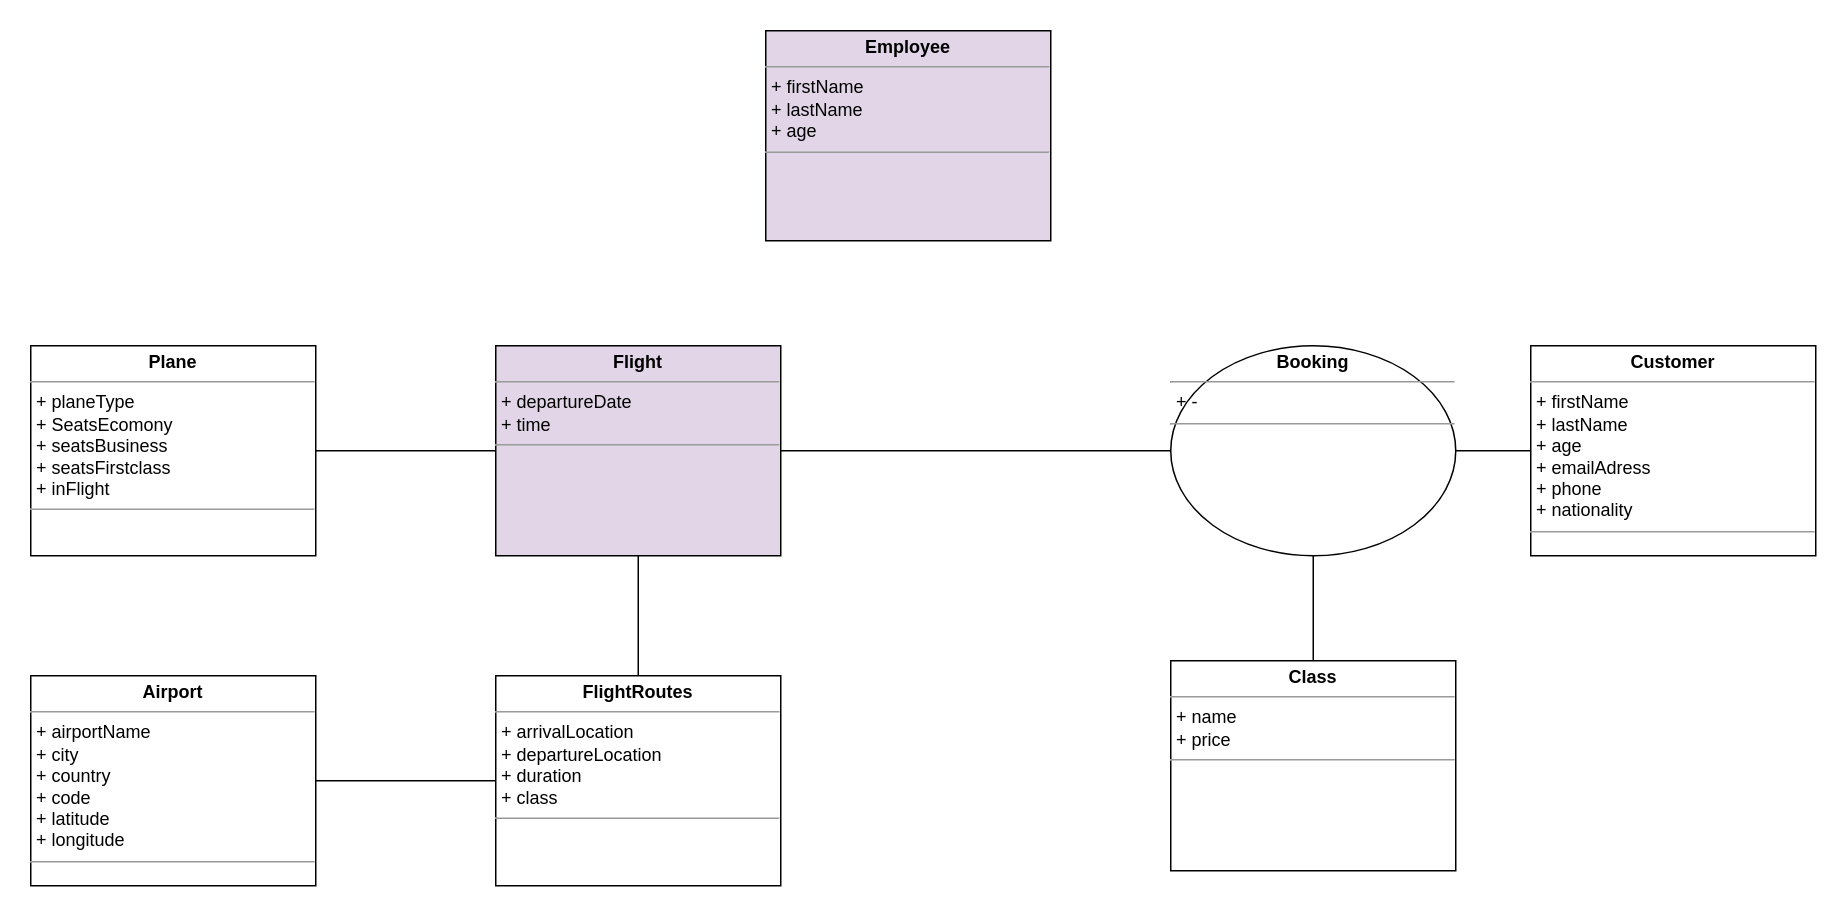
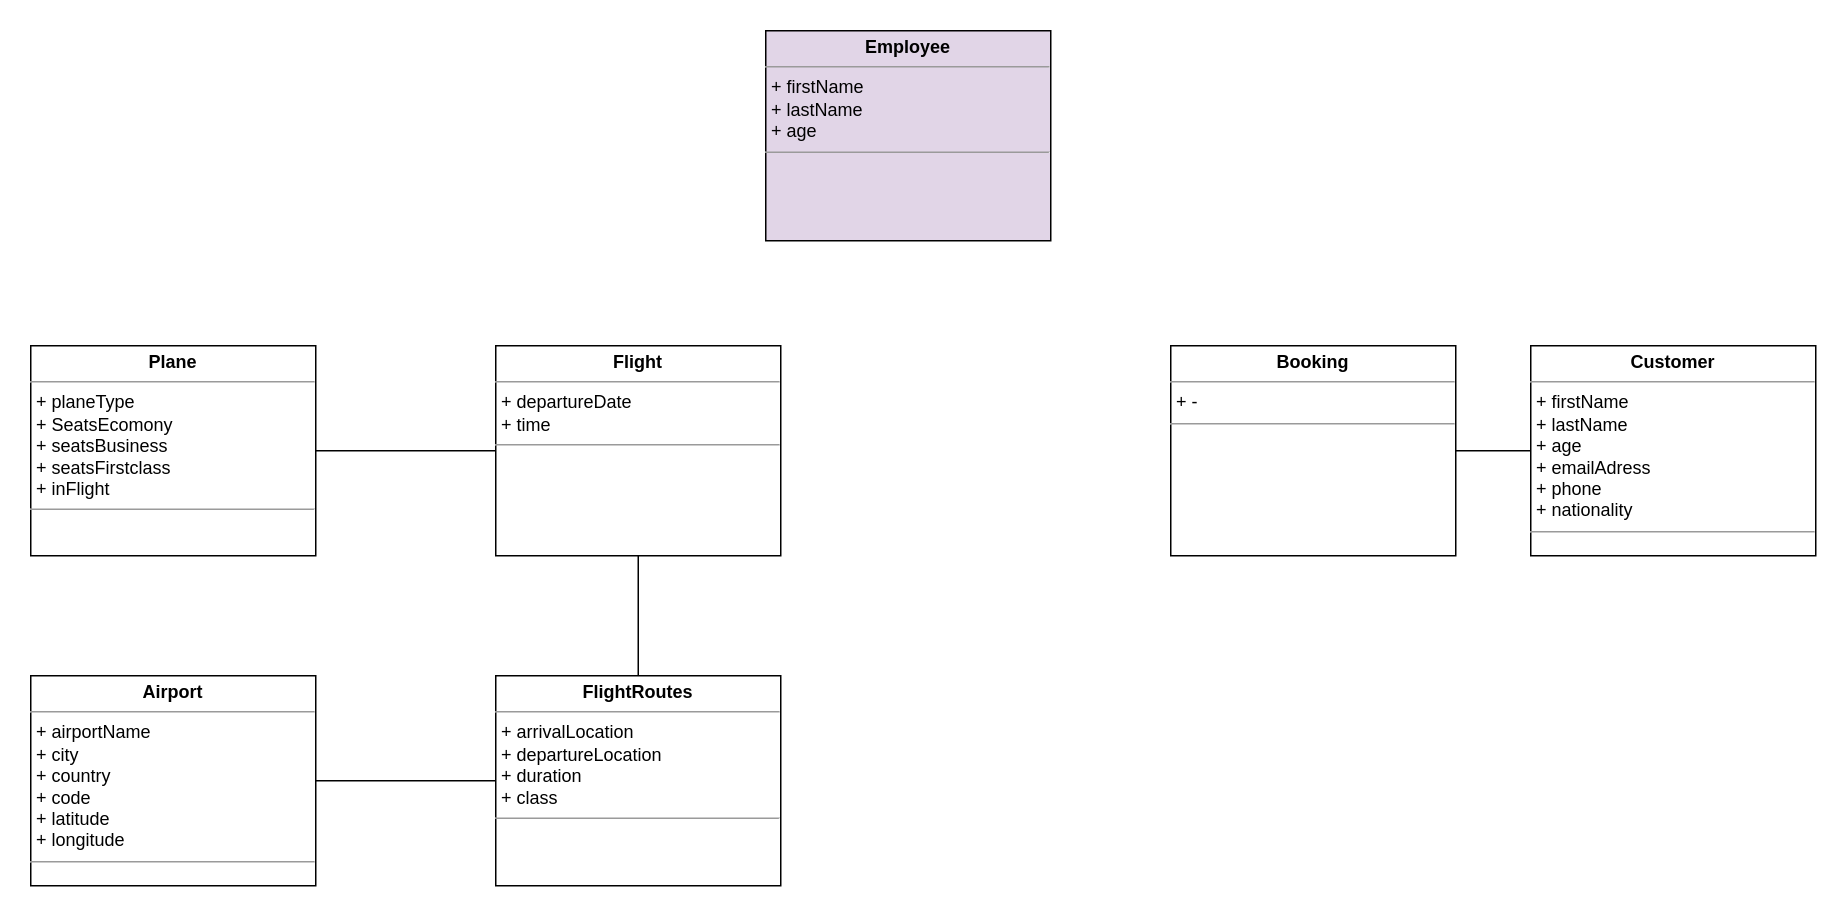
node "Flight + departureDate + time": fillcolor #e1d5e7 -> #ffffff
edge "Flight + departureDate + time" -- "Booking + -": removed
node "Booking + -": shape ellipse -> rectangle
edge "Booking + -" -- "Class + name + price": removed
node "Class + name + price": removed
